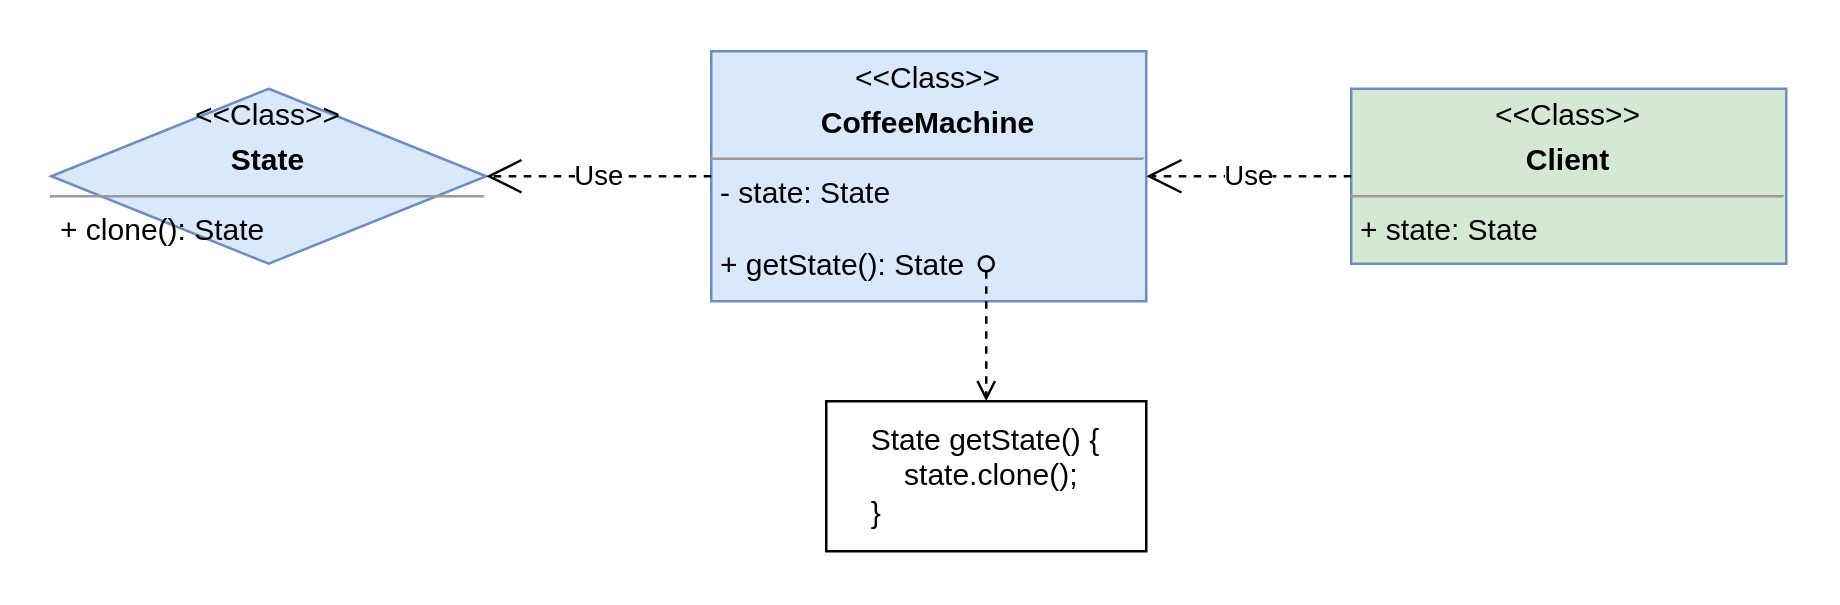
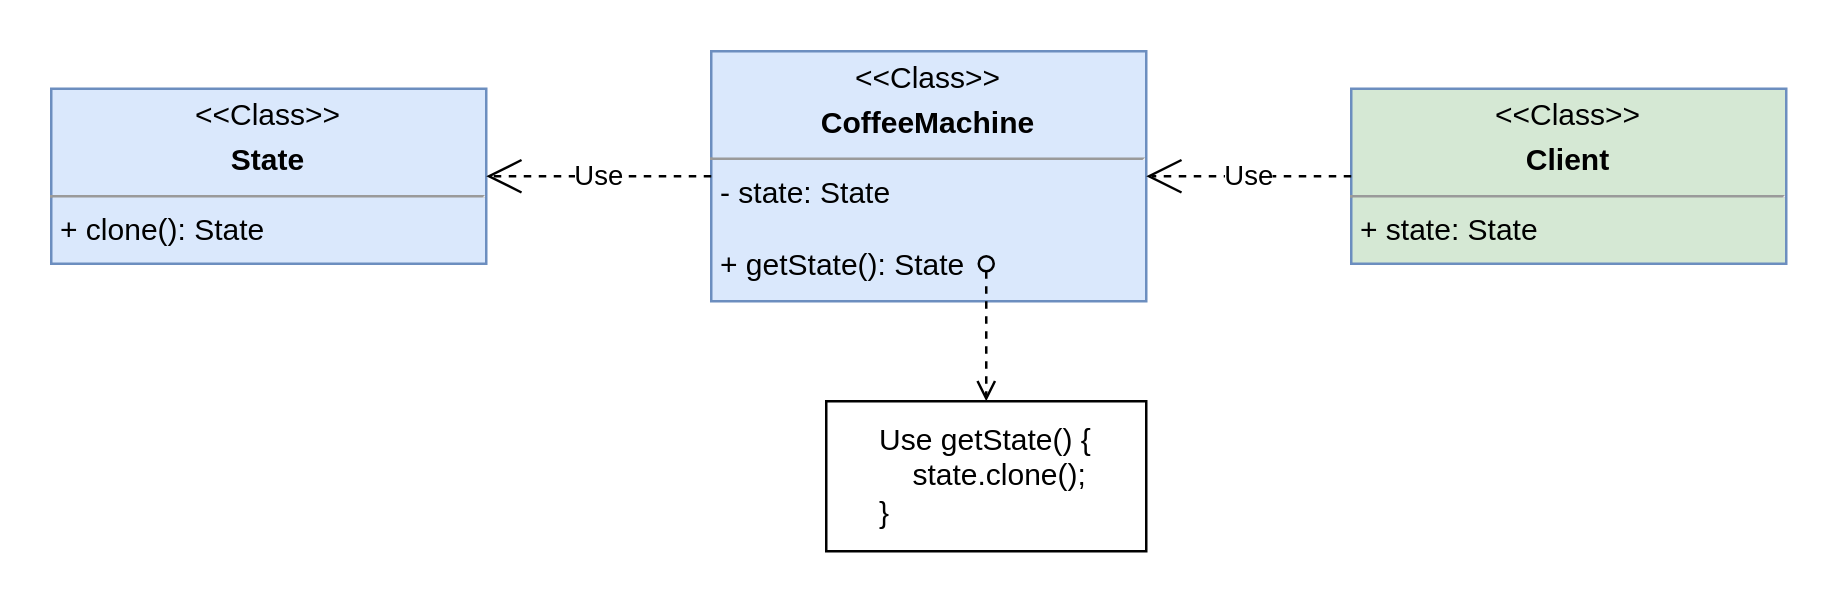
node "<<Class>> State + clone(): State": shape diamond -> rectangle
node "State getState() { state.clone(); }": label "State getState() { state.clone(); }" -> "Use getState() { state.clone(); }"
